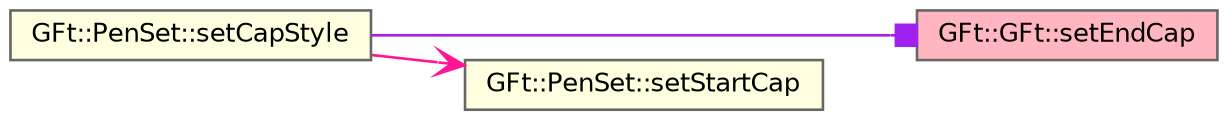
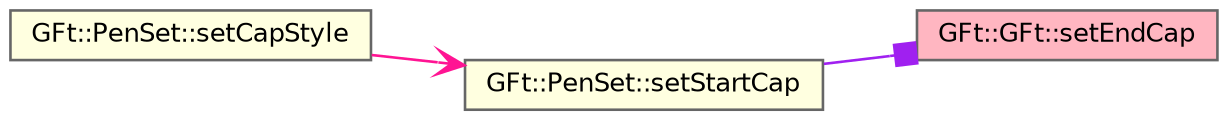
edge "GFt::PenSet::setCapStyle" -> "GFt::GFt::setEndCap": now "GFt::PenSet::setStartCap" -> "GFt::GFt::setEndCap"
